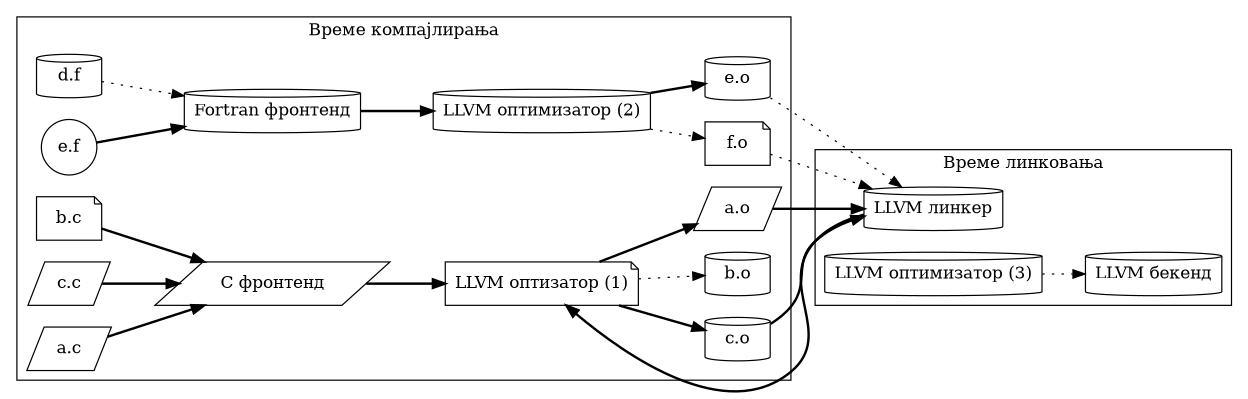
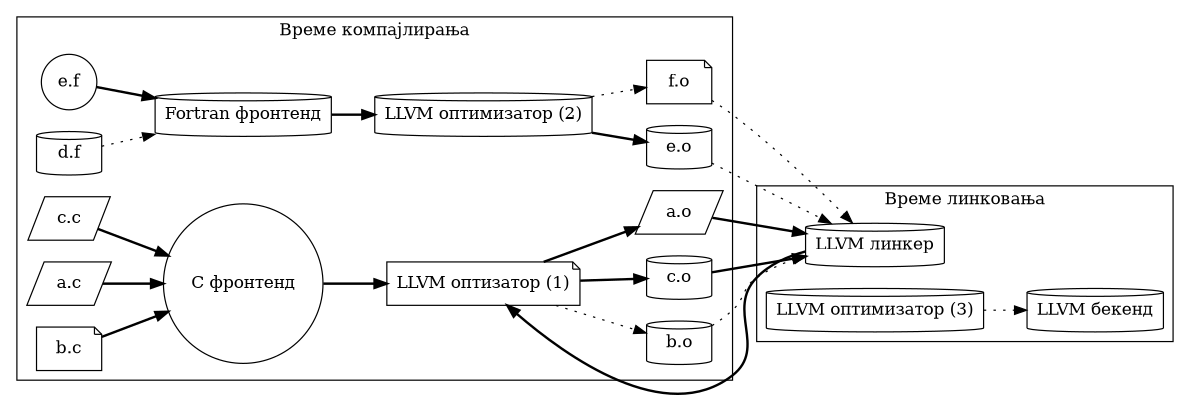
node "C фронтенд": shape parallelogram -> circle
edge "b.o" -> "LLVM линкер": added
